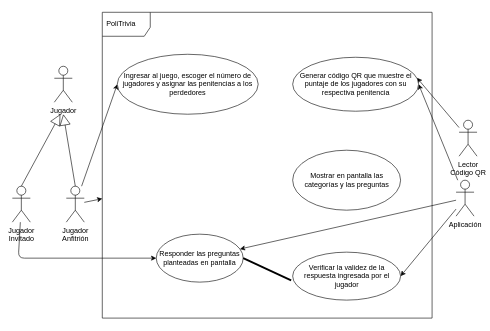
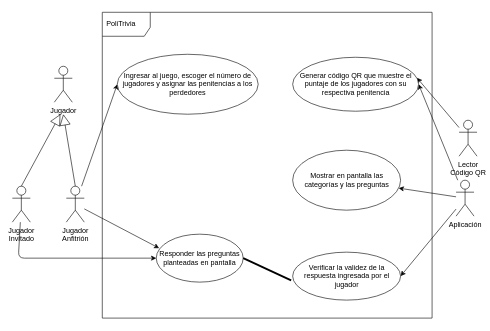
edge "Jugador Anfitrión" -> "PoliTrivia": now "Jugador Anfitrión" -> "Responder las preguntas planteadas en pantalla"
edge "Aplicación" -> "Responder las preguntas planteadas en pantalla": now "Aplicación" -> "Mostrar en pantalla las categorías y las preguntas"
